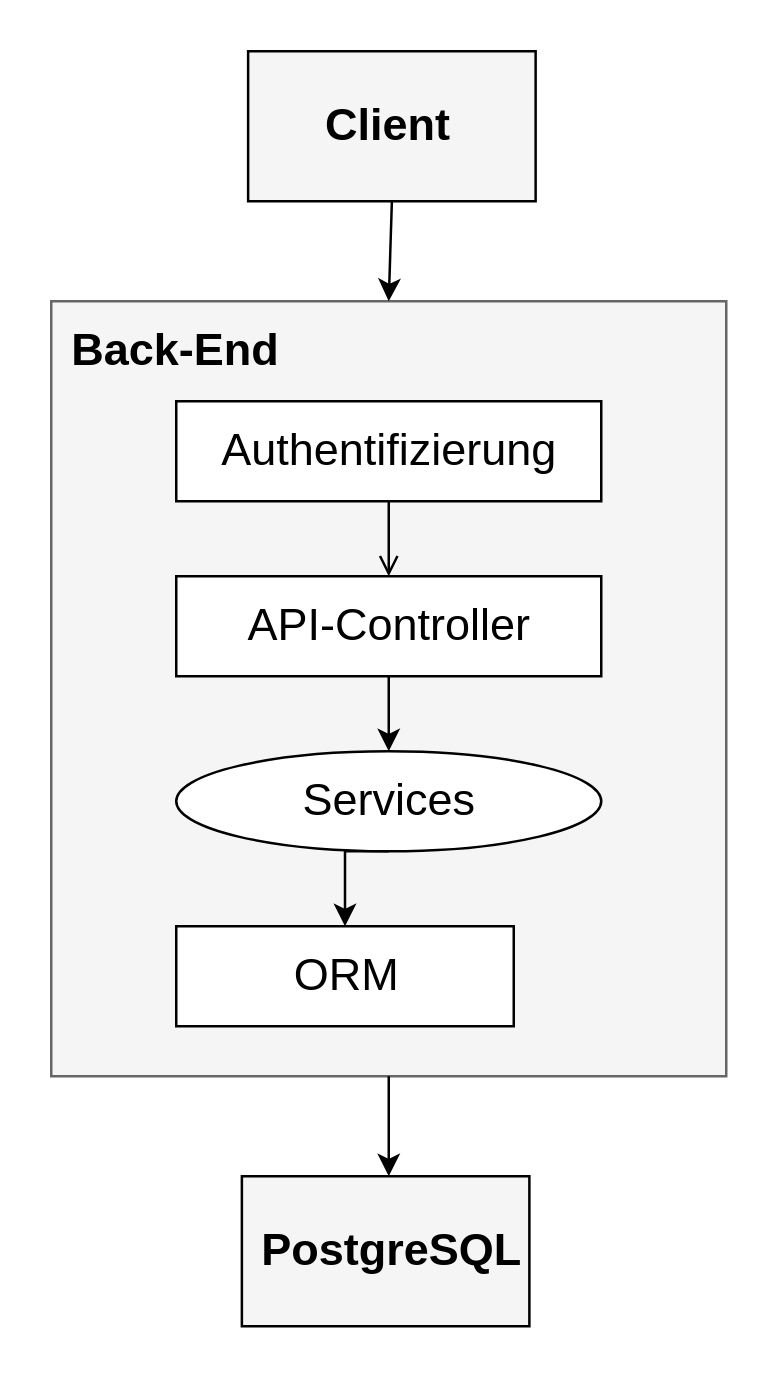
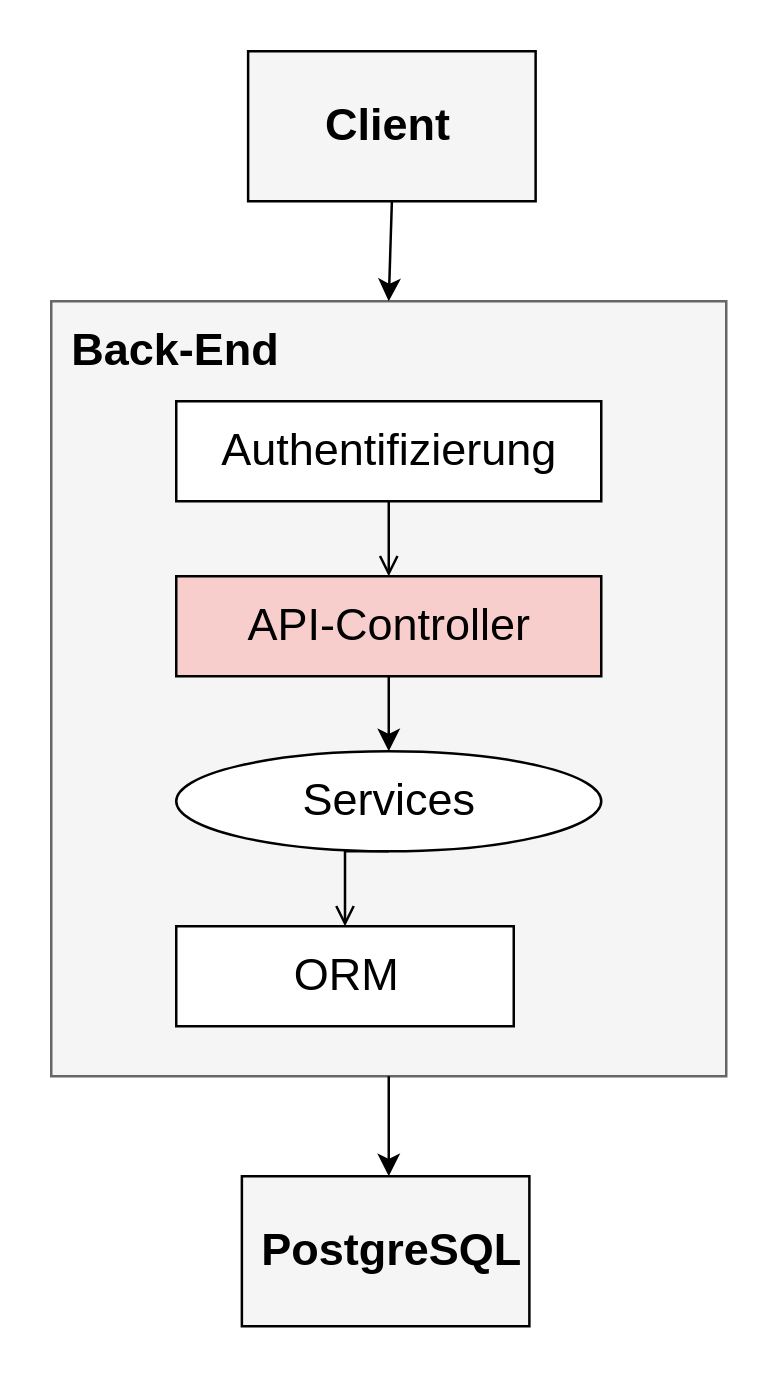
node "API-Controller": fillcolor #ffffff -> #f8cecc
edge "Services" -> "ORM": arrowhead classic -> open
